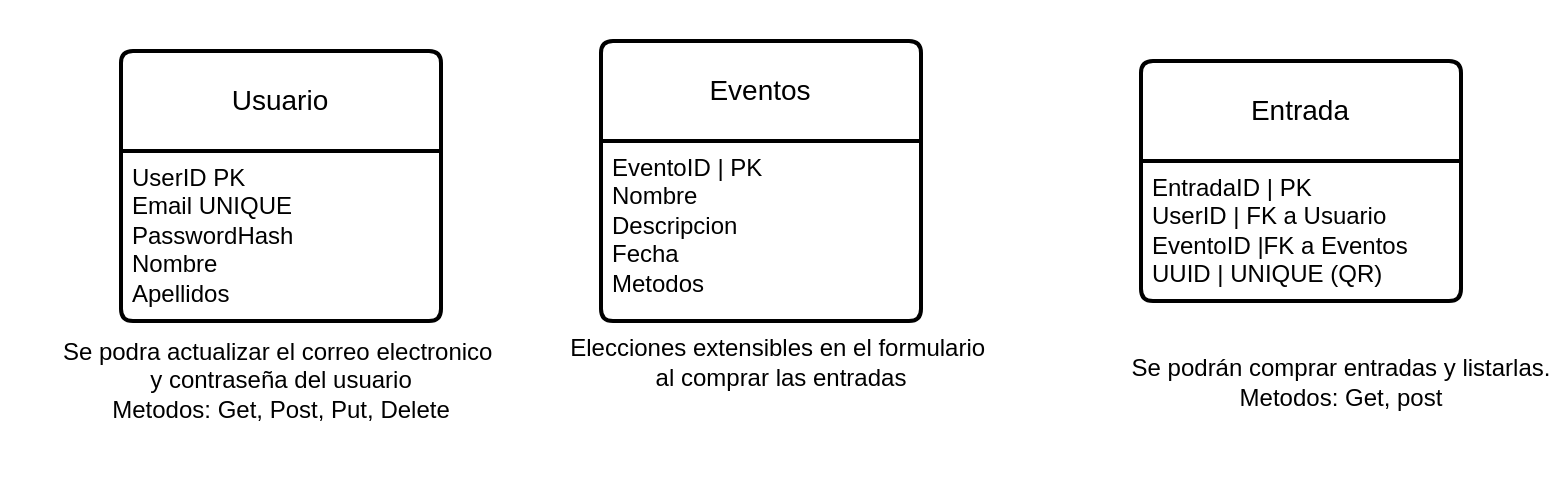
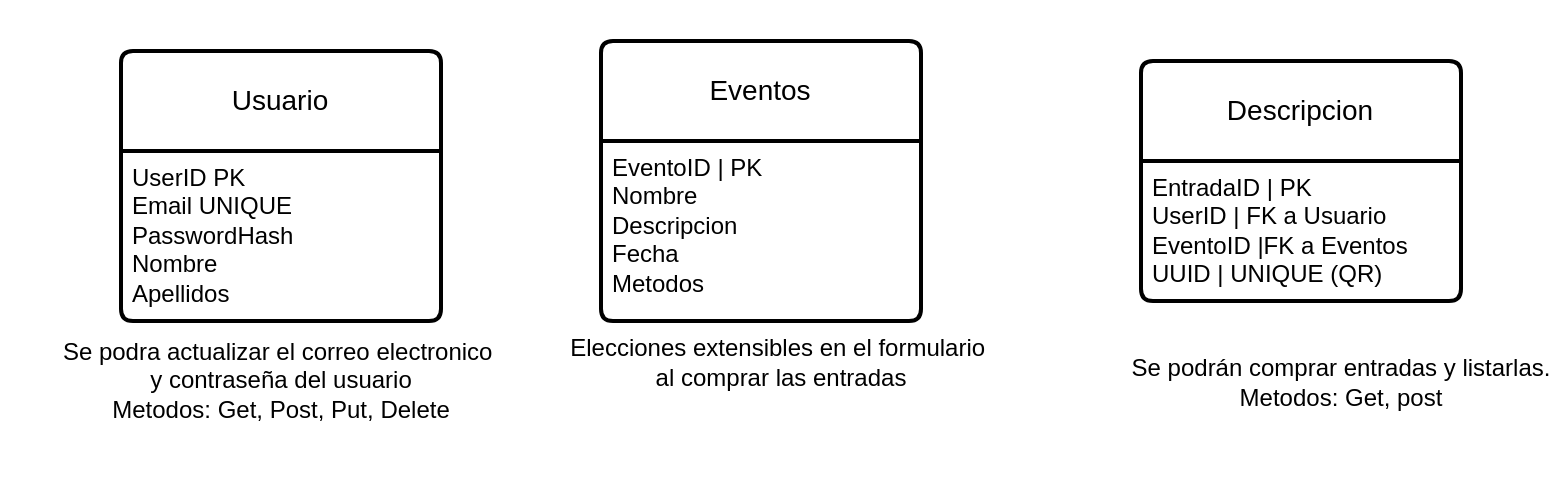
node "Entrada": label "Entrada" -> "Descripcion"
